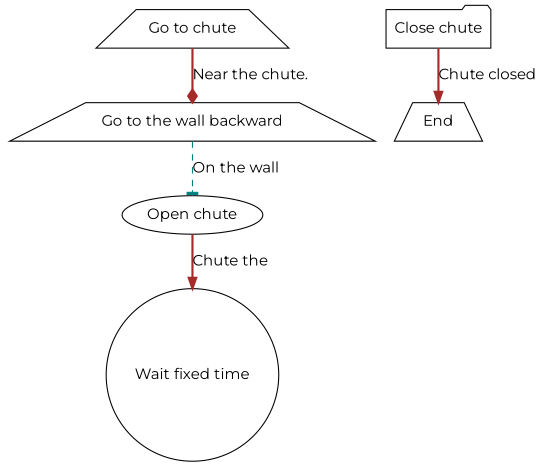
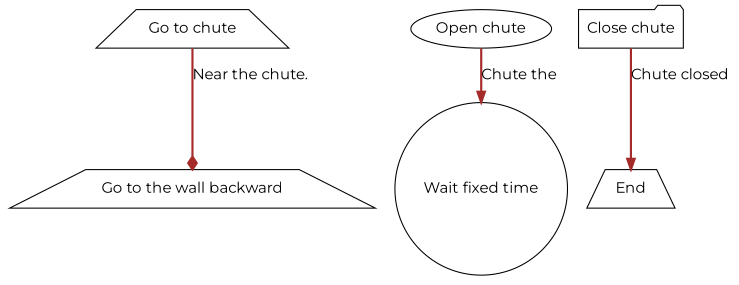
edge "Go to the wall backward" -> "Open chute": removed, label "On the wall"
